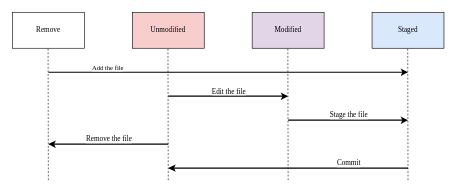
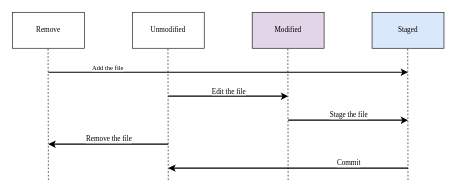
node "Unmodified": fillcolor #f8cecc -> #ffffff
